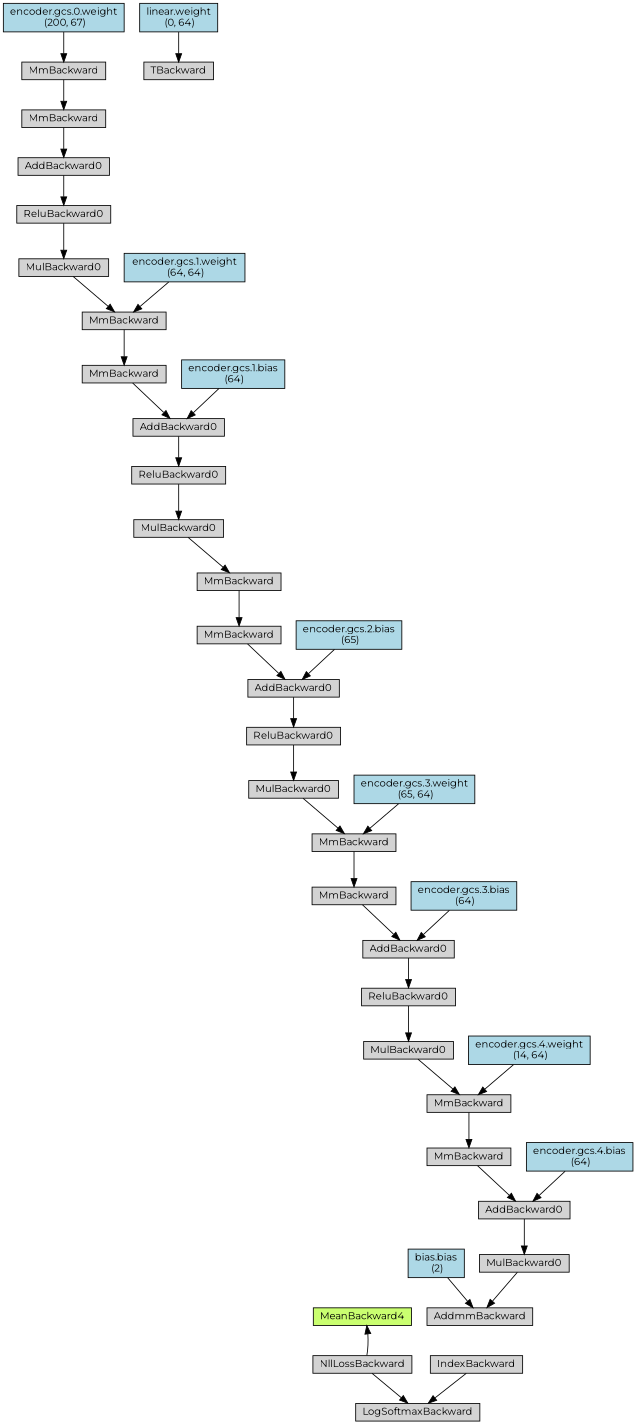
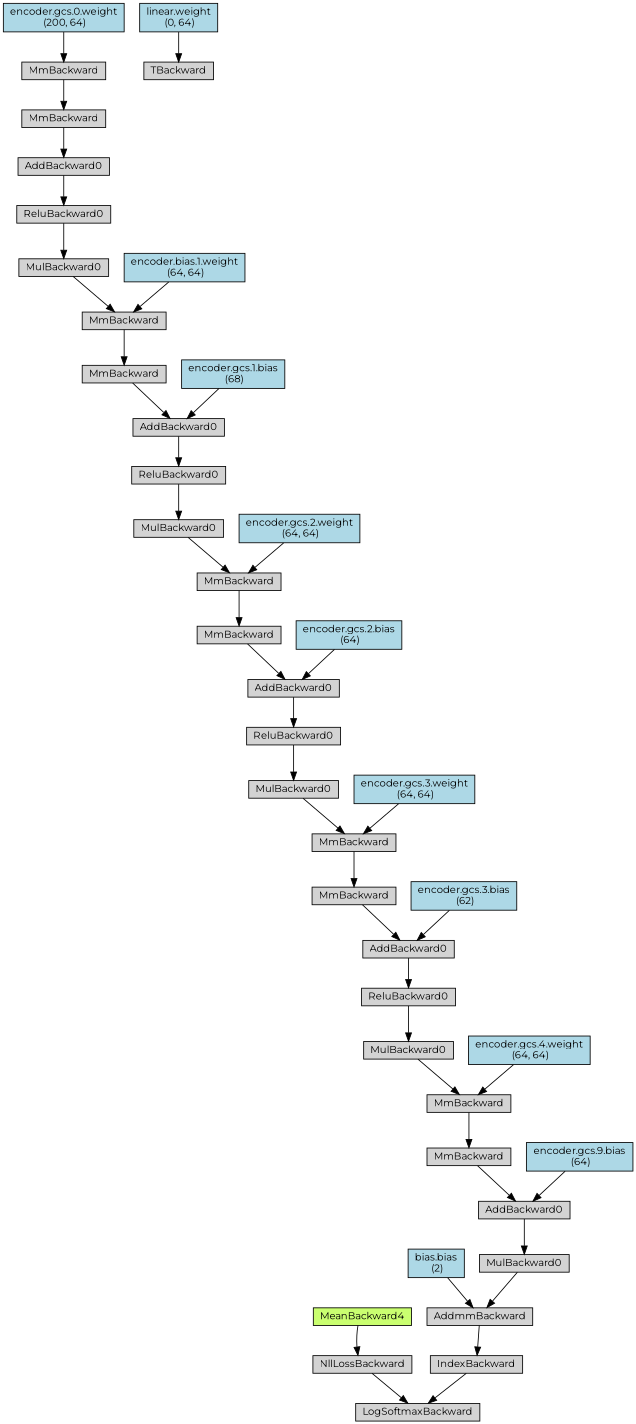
node "encoder.gcs.0.weight (200, 67)": label "encoder.gcs.0.weight (200, 67)" -> "encoder.gcs.0.weight (200, 64)"
node "encoder.gcs.1.weight (64, 64)": label "encoder.gcs.1.weight (64, 64)" -> "encoder.bias.1.weight (64, 64)"
node "encoder.gcs.1.bias (64)": label "encoder.gcs.1.bias (64)" -> "encoder.gcs.1.bias (68)"
node "encoder.gcs.2.weight (64, 64)": added
node "encoder.gcs.2.bias (65)": label "encoder.gcs.2.bias (65)" -> "encoder.gcs.2.bias (64)"
node "encoder.gcs.3.weight (65, 64)": label "encoder.gcs.3.weight (65, 64)" -> "encoder.gcs.3.weight (64, 64)"
node "encoder.gcs.3.bias (64)": label "encoder.gcs.3.bias (64)" -> "encoder.gcs.3.bias (62)"
node "encoder.gcs.4.weight (14, 64)": label "encoder.gcs.4.weight (14, 64)" -> "encoder.gcs.4.weight (64, 64)"
node "encoder.gcs.4.bias (64)": label "encoder.gcs.4.bias (64)" -> "encoder.gcs.9.bias (64)"
edge "AddmmBackward" -> "IndexBackward": added
edge "NllLossBackward" -> "MeanBackward4": reversed
